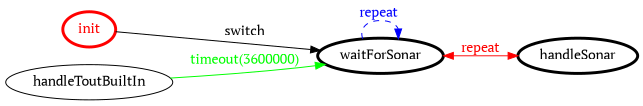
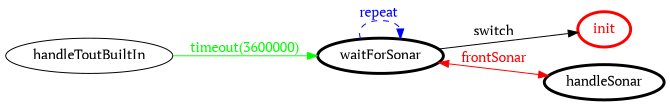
edge "init" -> "waitForSonar": reversed
edge "waitForSonar" -- "handleSonar": label "repeat" -> "frontSonar"
